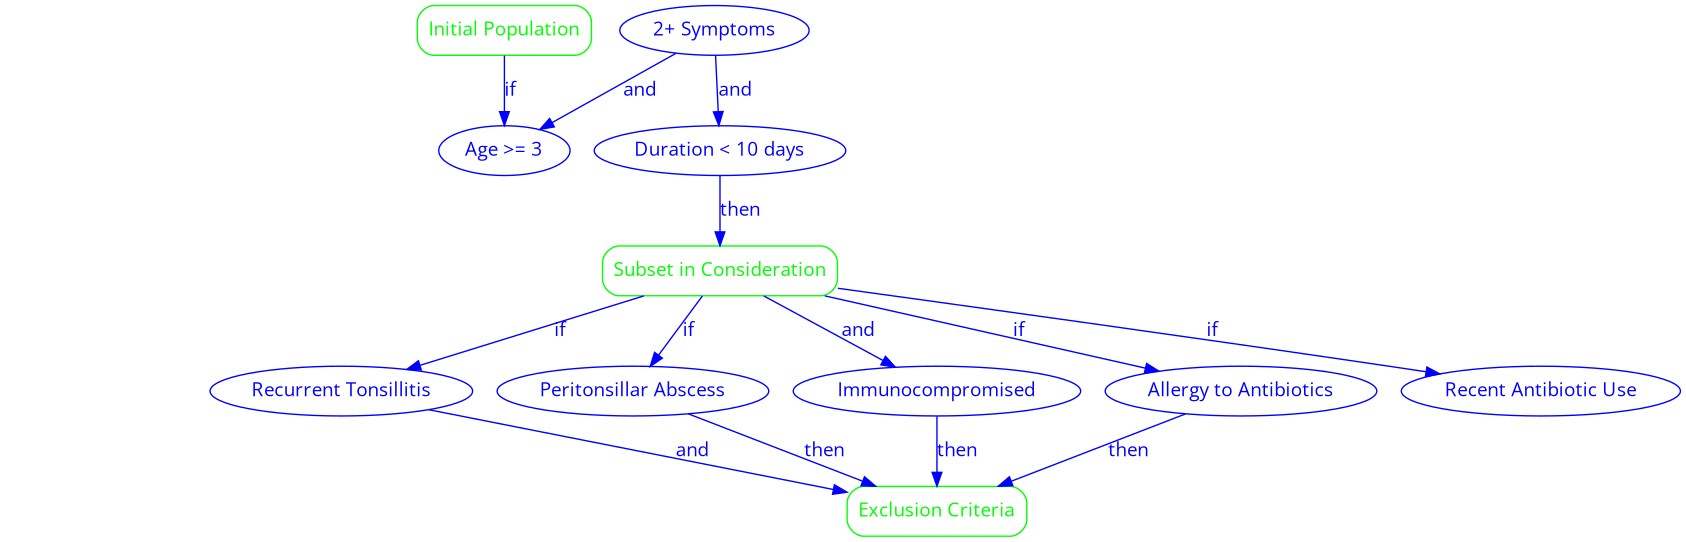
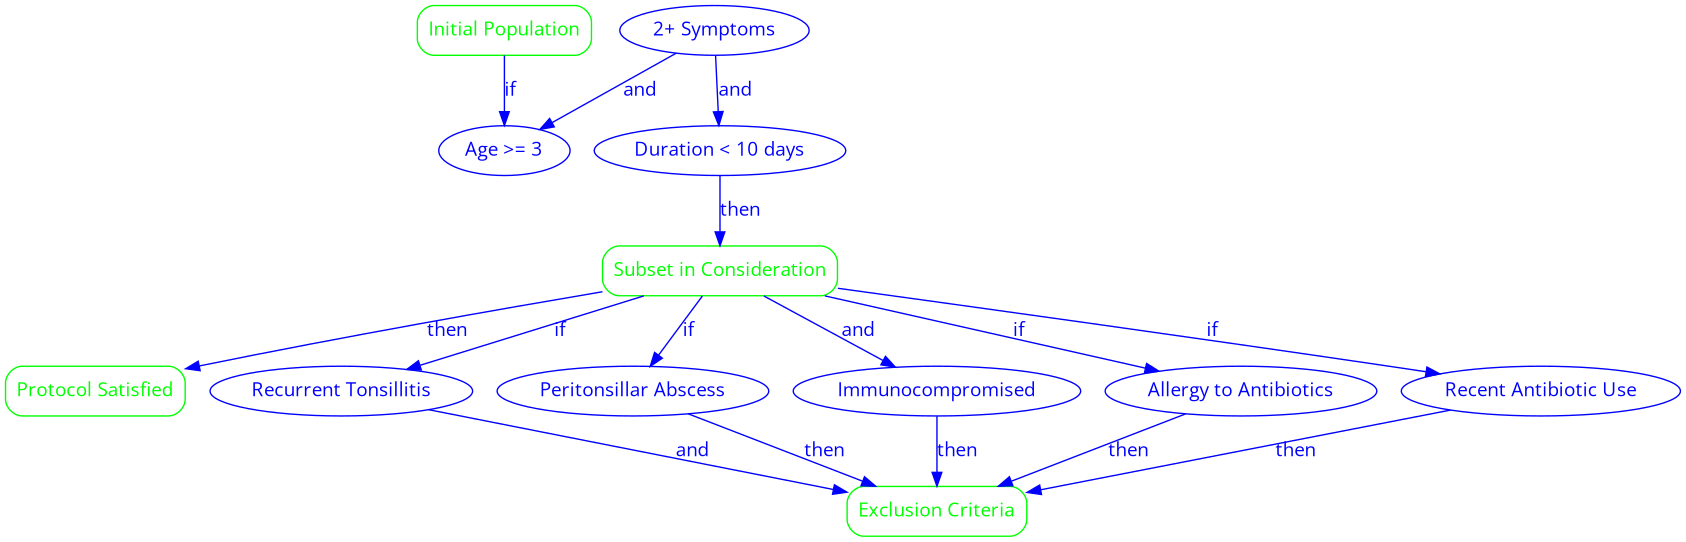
node "Protocol Satisfied": added
edge "Recent Antibiotic Use" -> "Exclusion Criteria": added, label "then"
